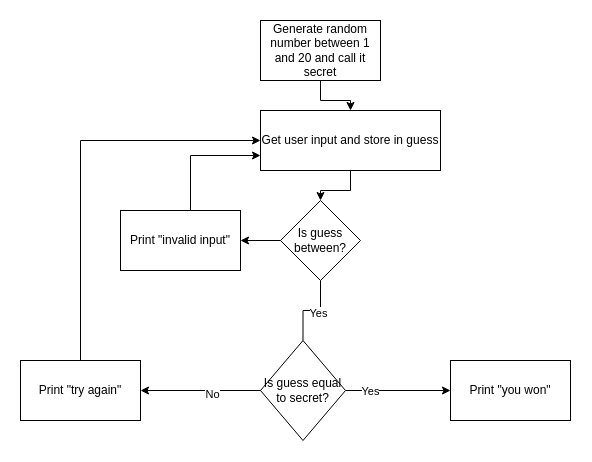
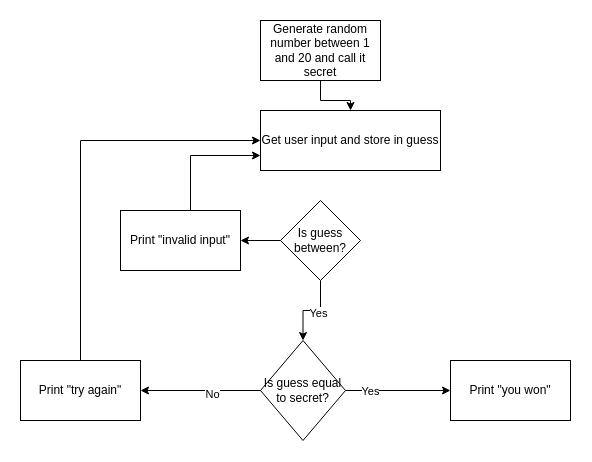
edge "Get user input and store in guess" -> "Is guess between?": removed
edge "Is guess between?" -- "Is guess equal to secret?": arrowhead none -> classic
